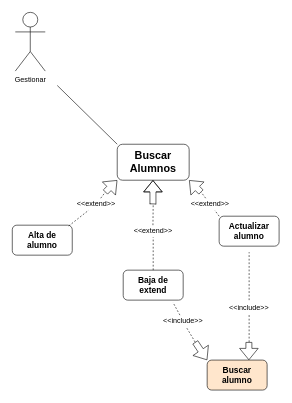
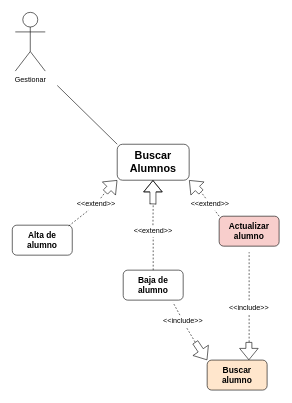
node "Actualizar alumno": fillcolor #ffffff -> #f8cecc
node "Baja de extend": label "Baja de extend" -> "Baja de alumno"
